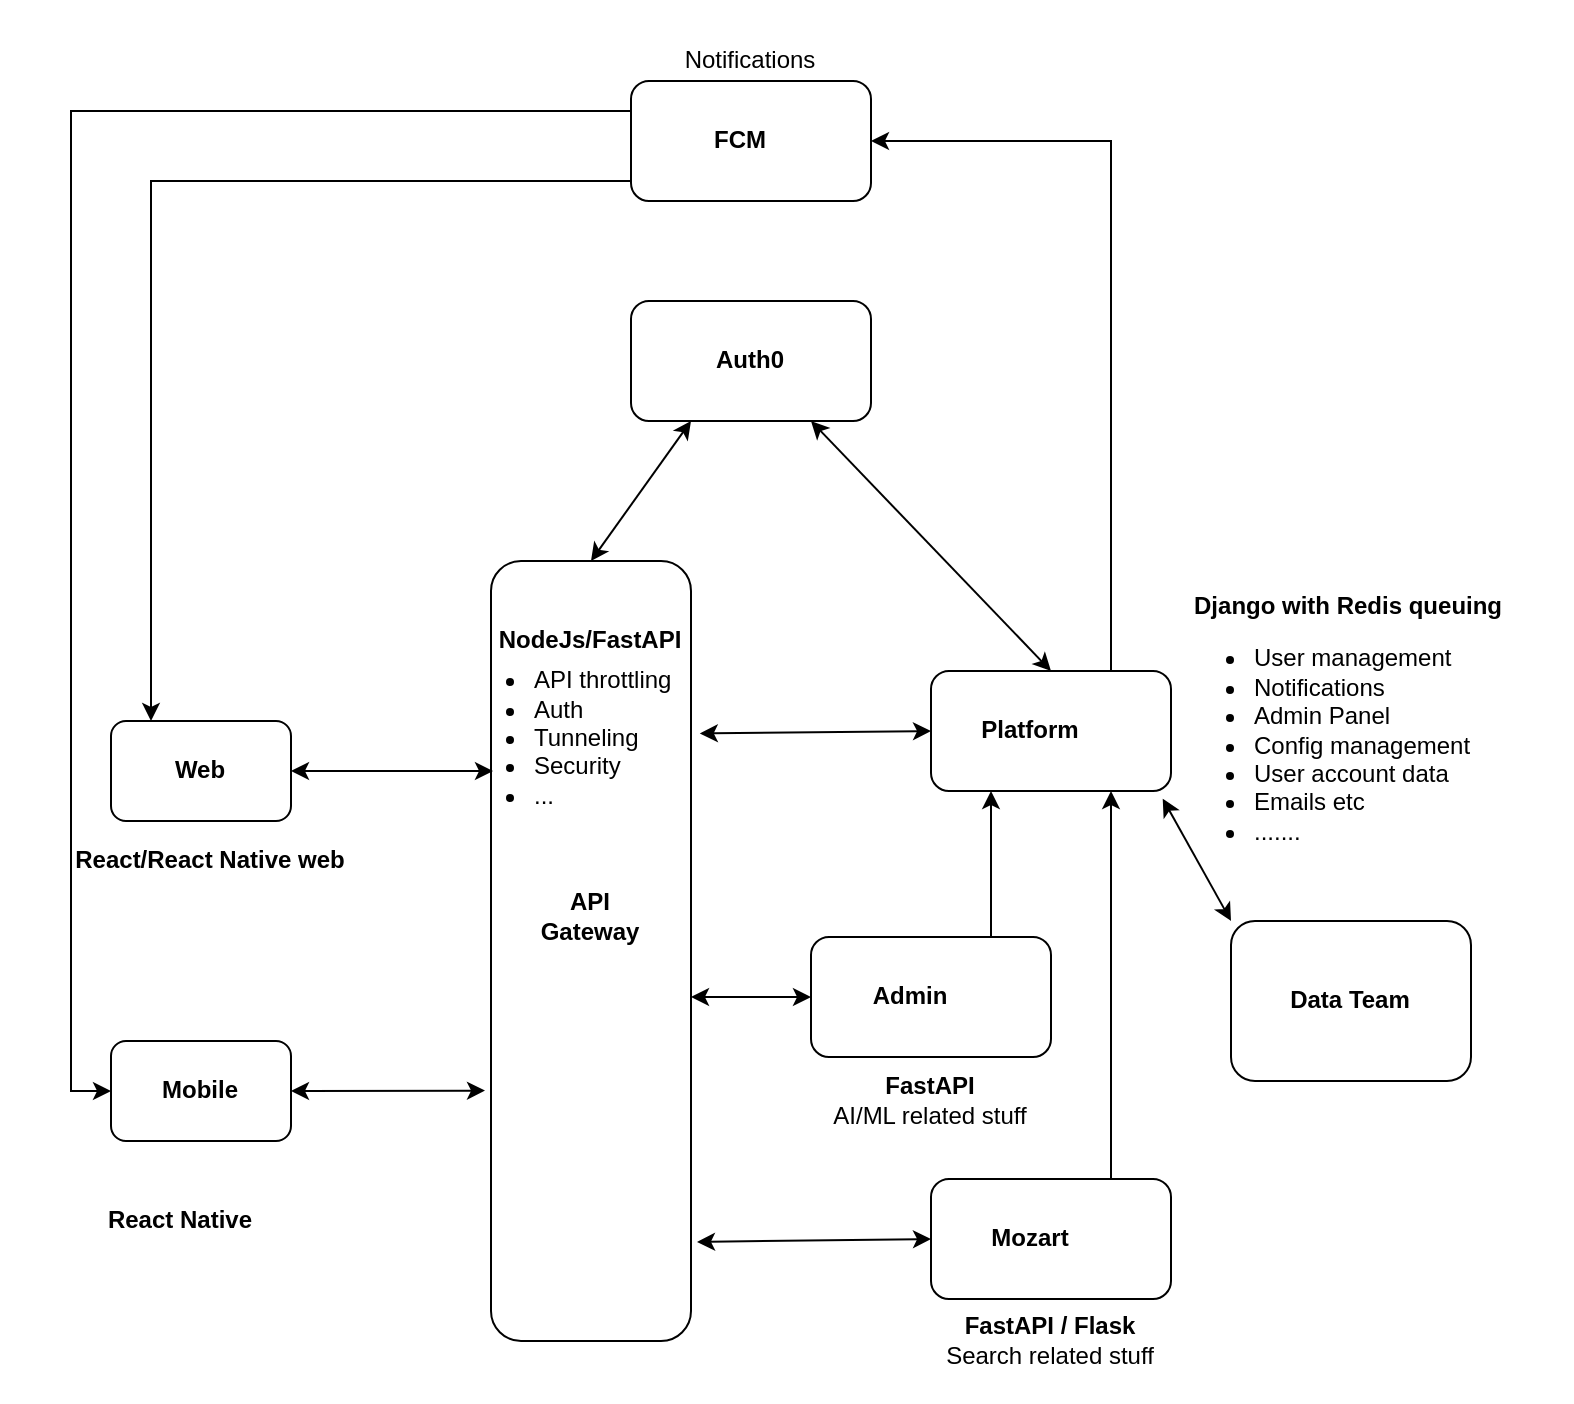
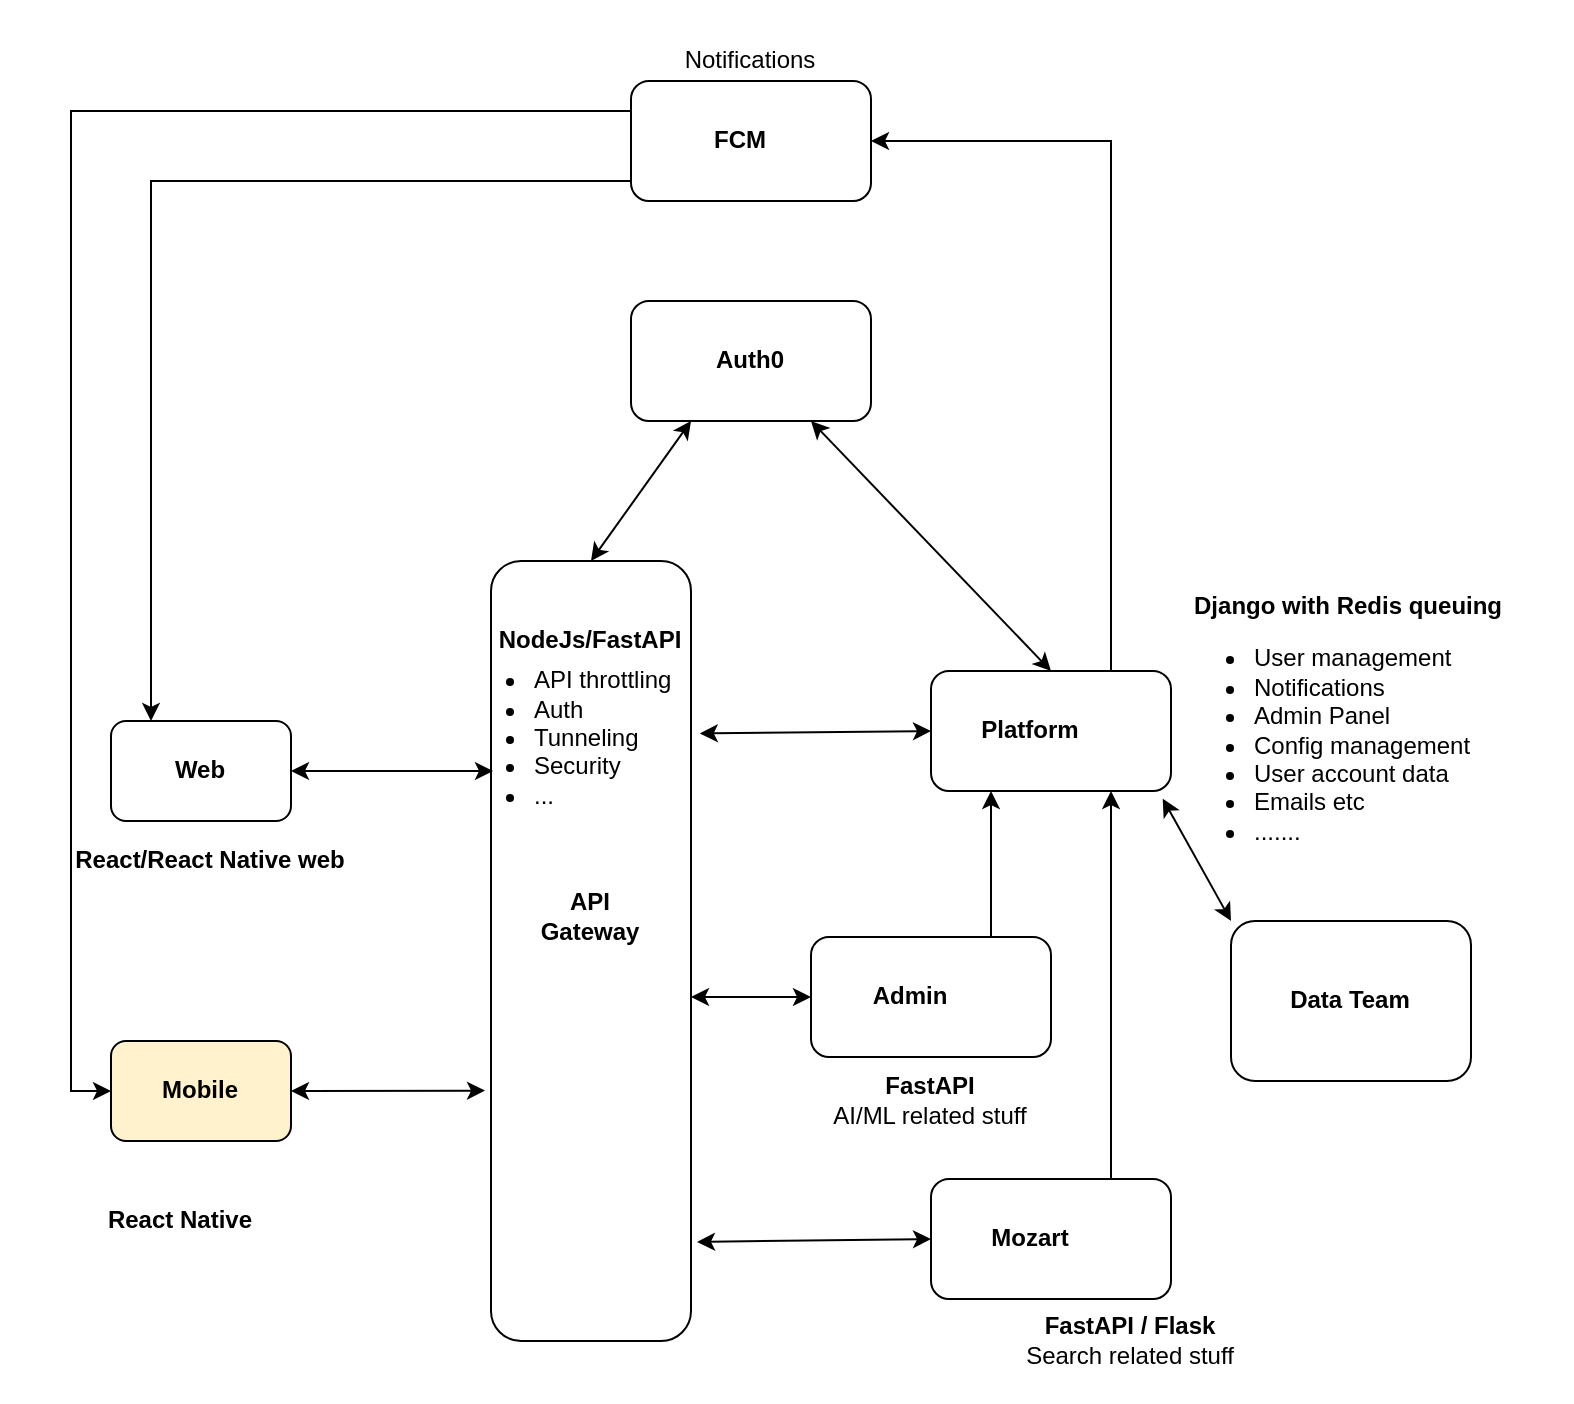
node "Mobile": fillcolor #ffffff -> #fff2cc
node "FastAPI / Flask Search related stuff": moved (1051, 1341) -> (1131, 1341)
